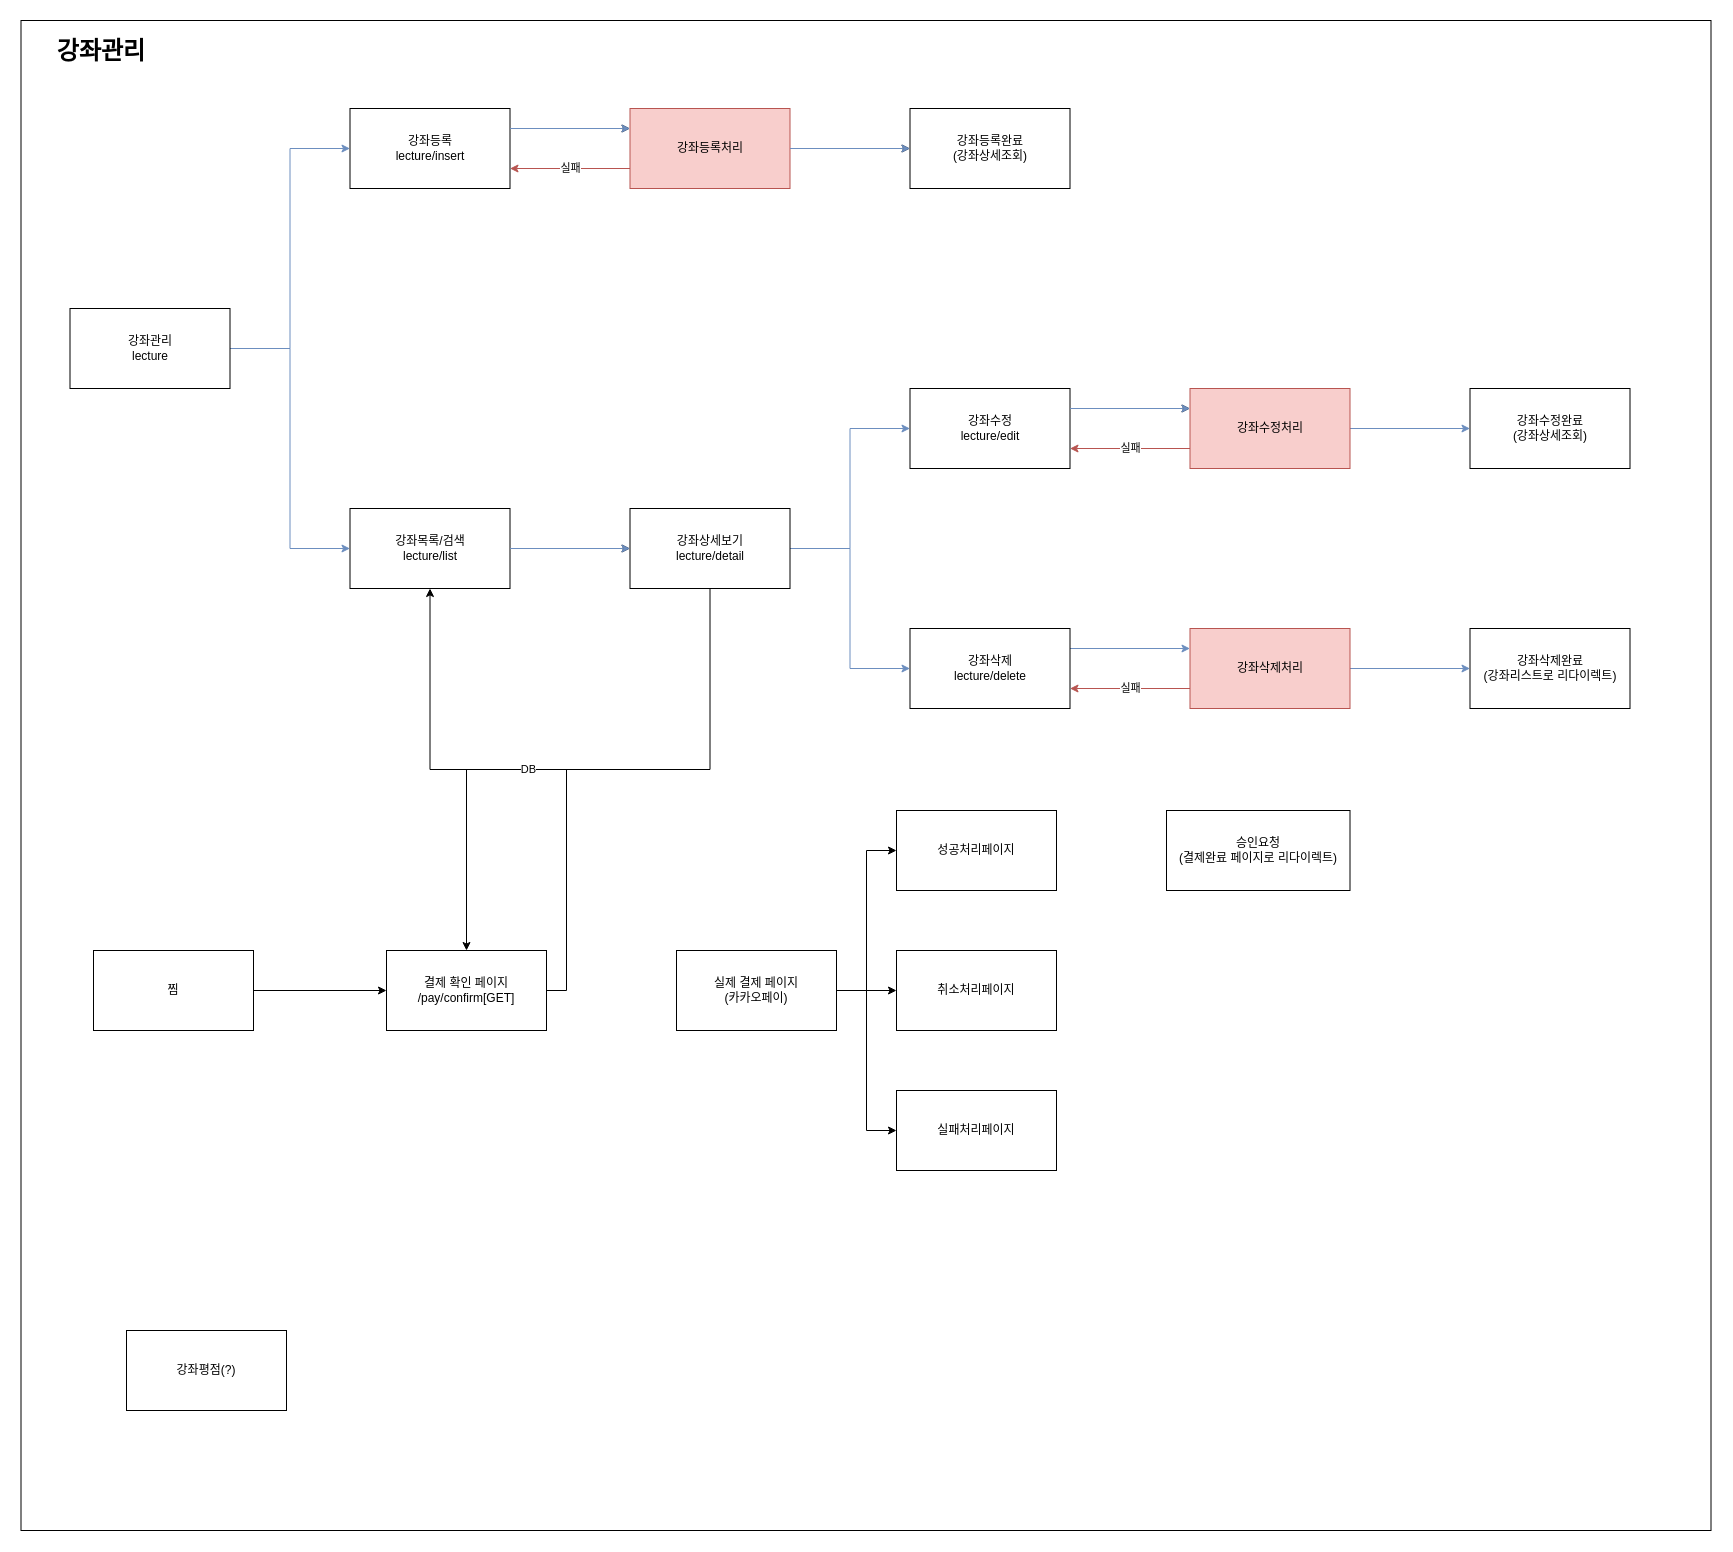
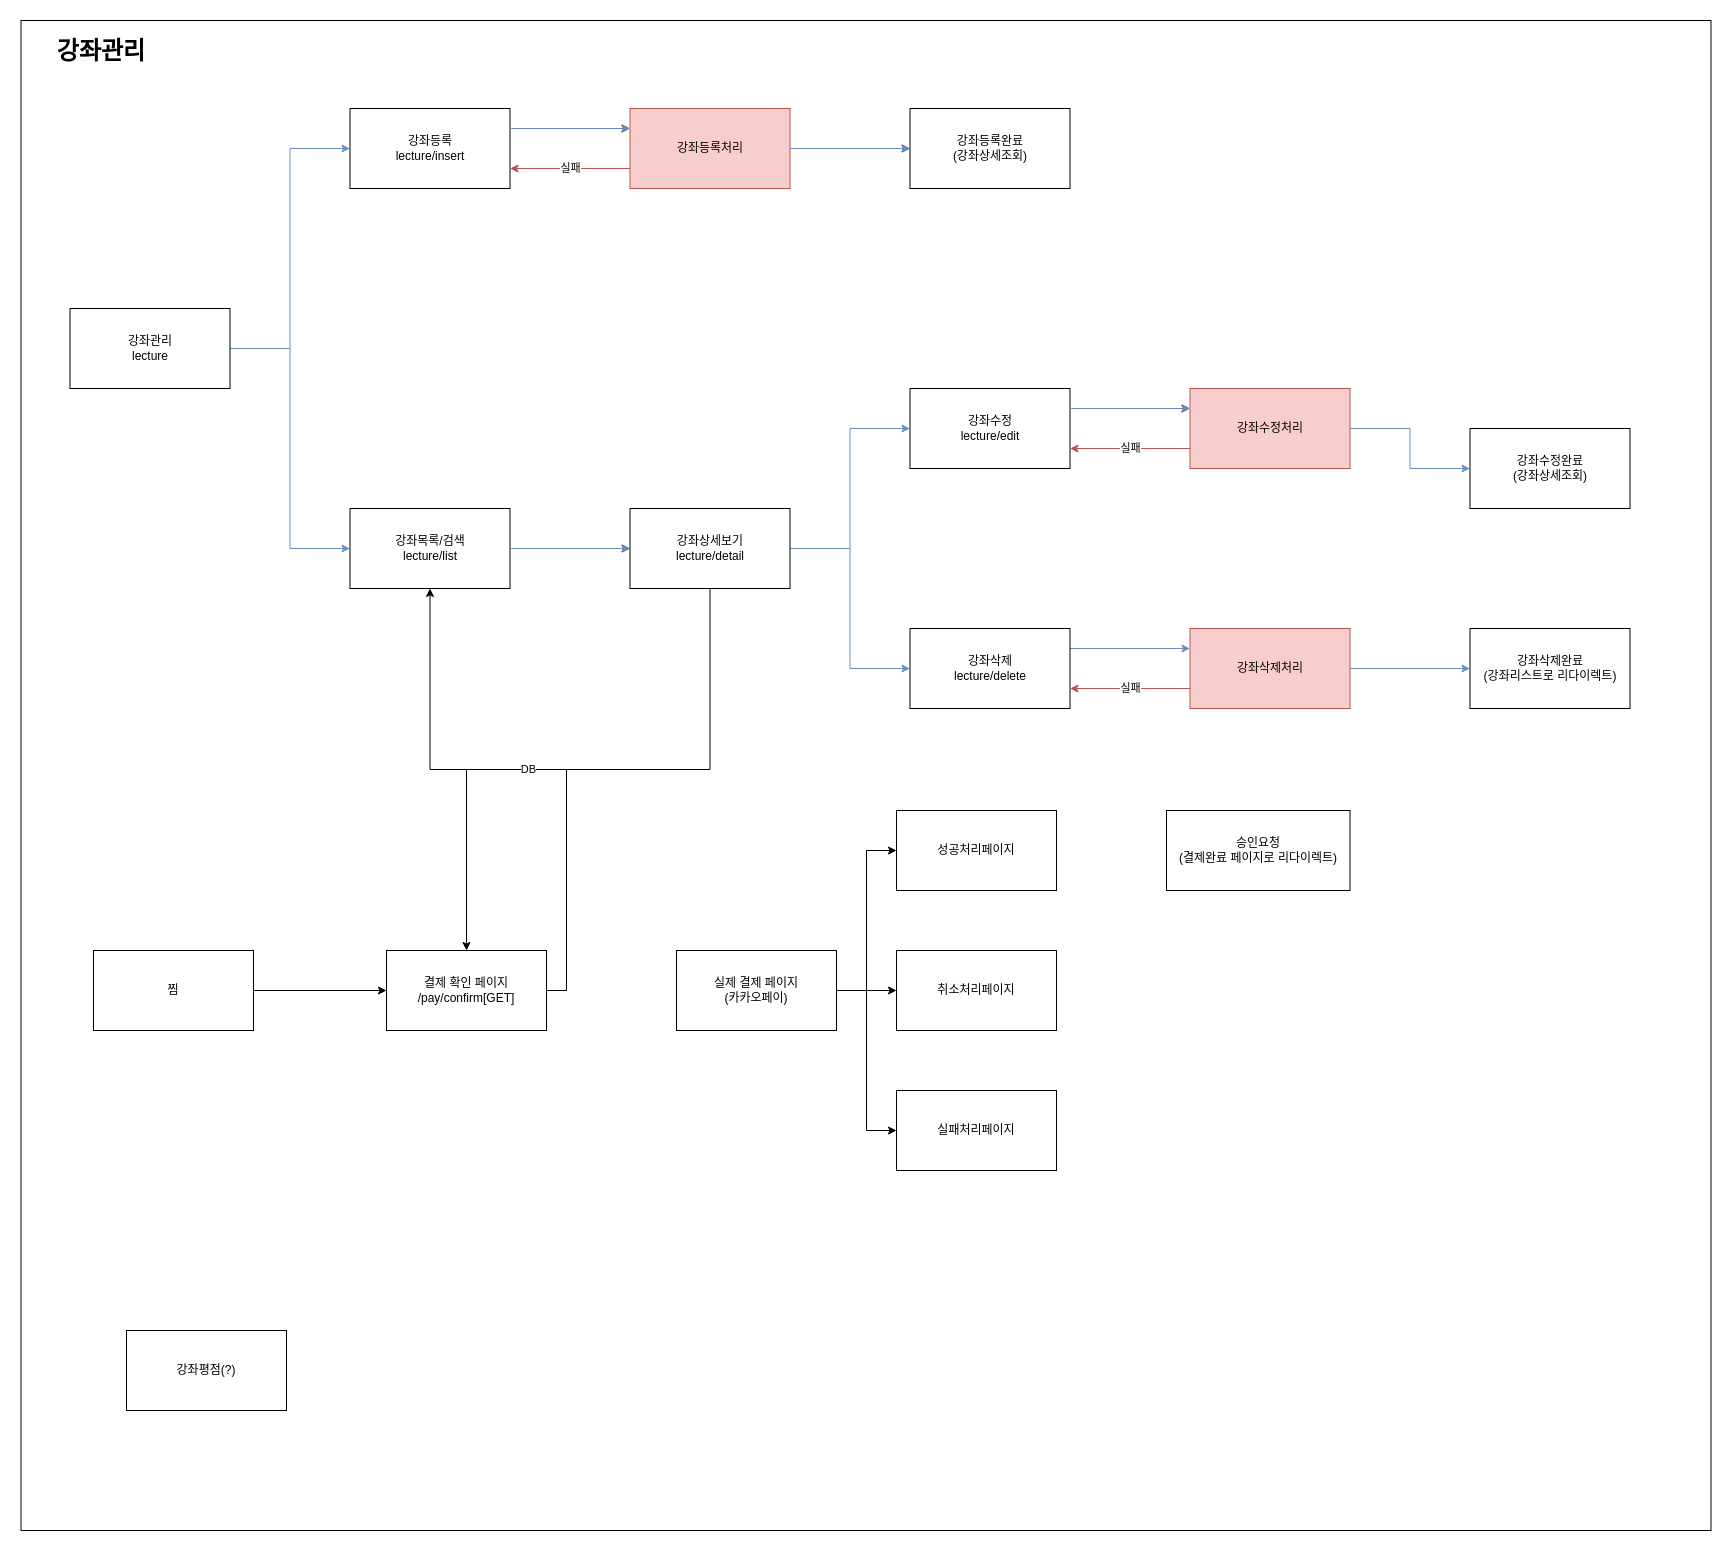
node "강좌수정완료 (강좌상세조회)": moved (1550, 429) -> (1550, 469)
